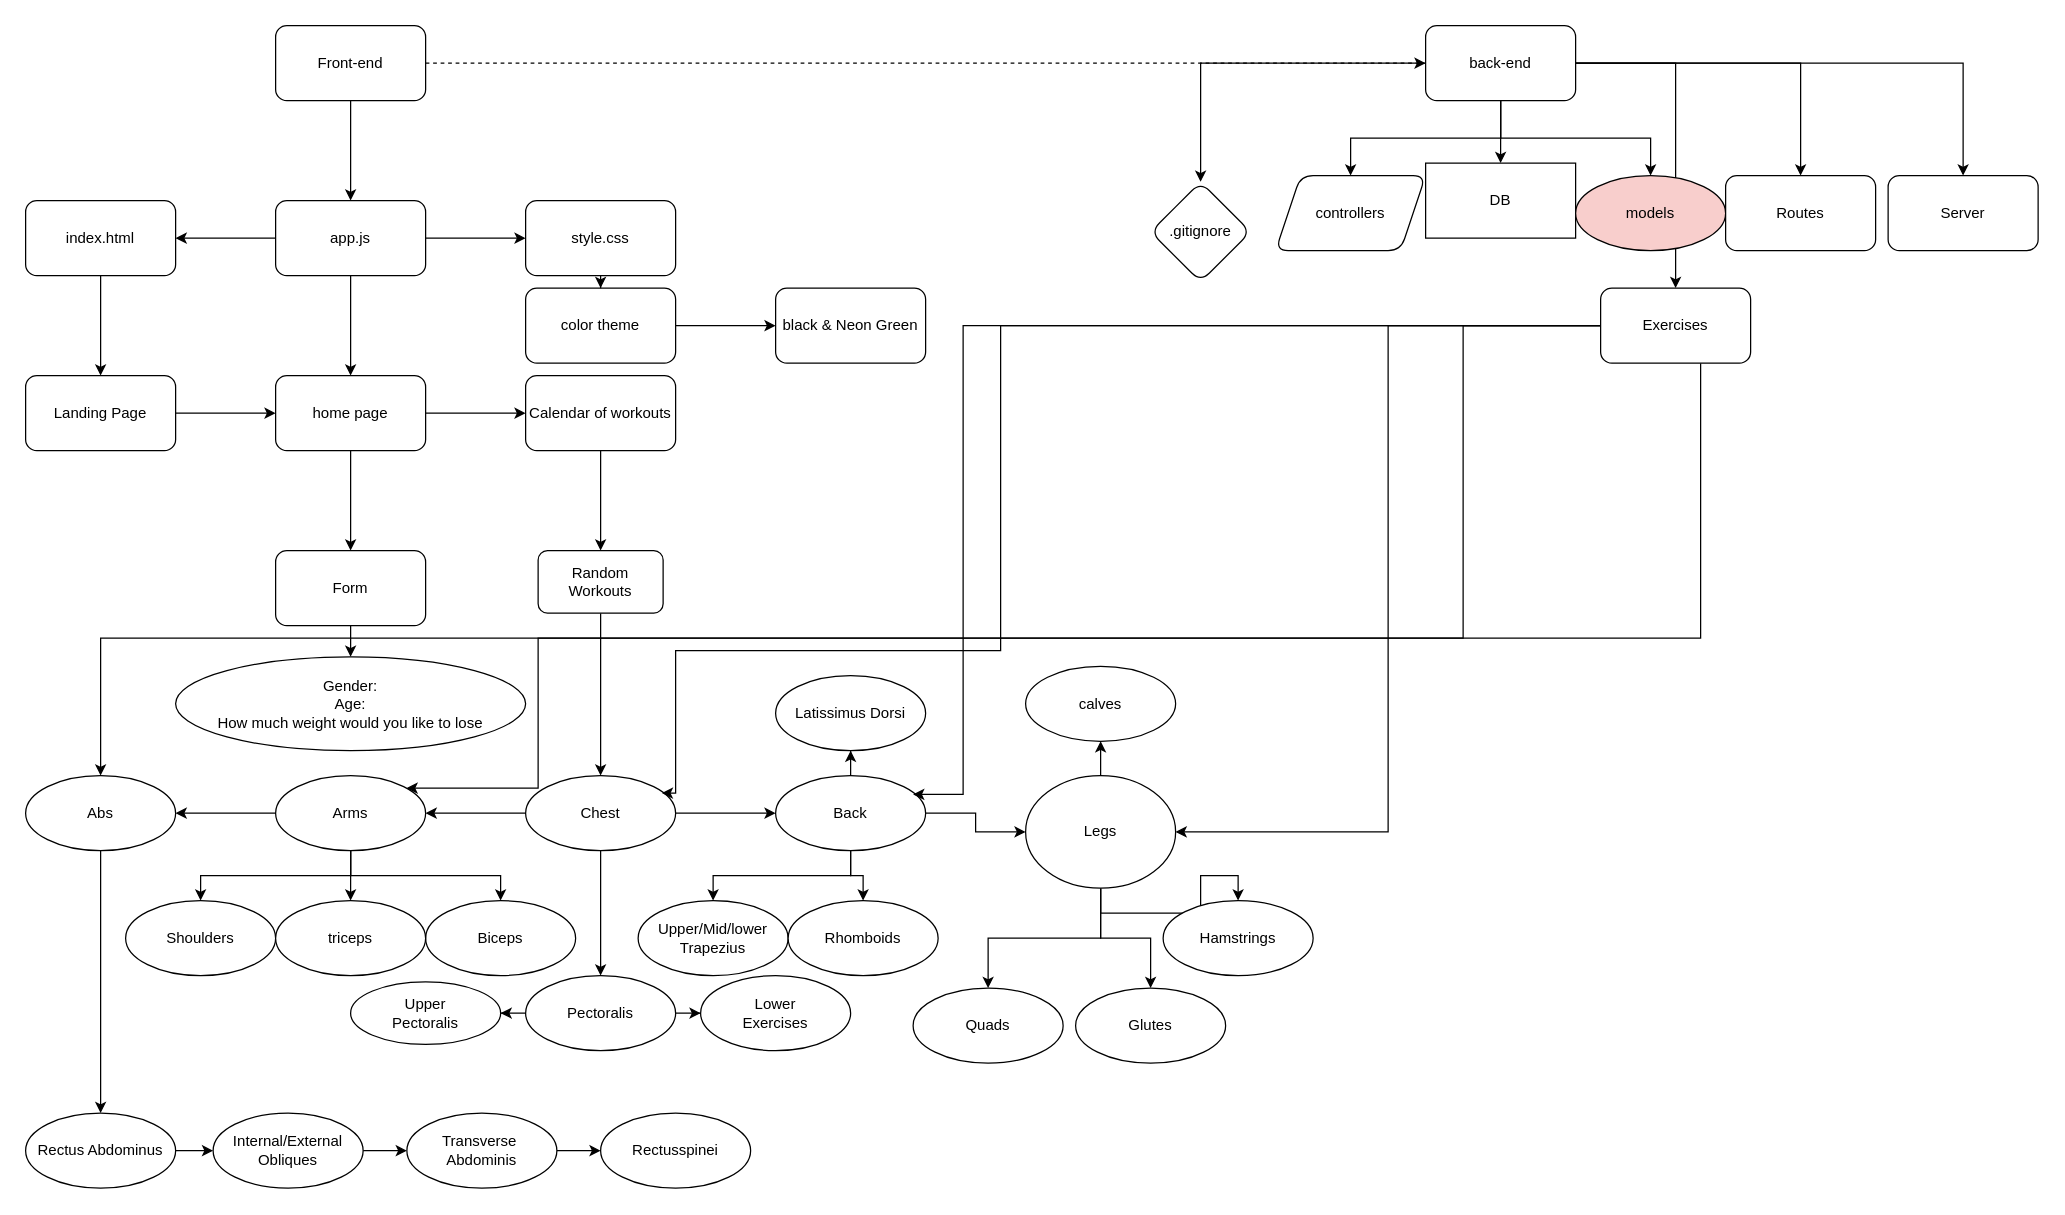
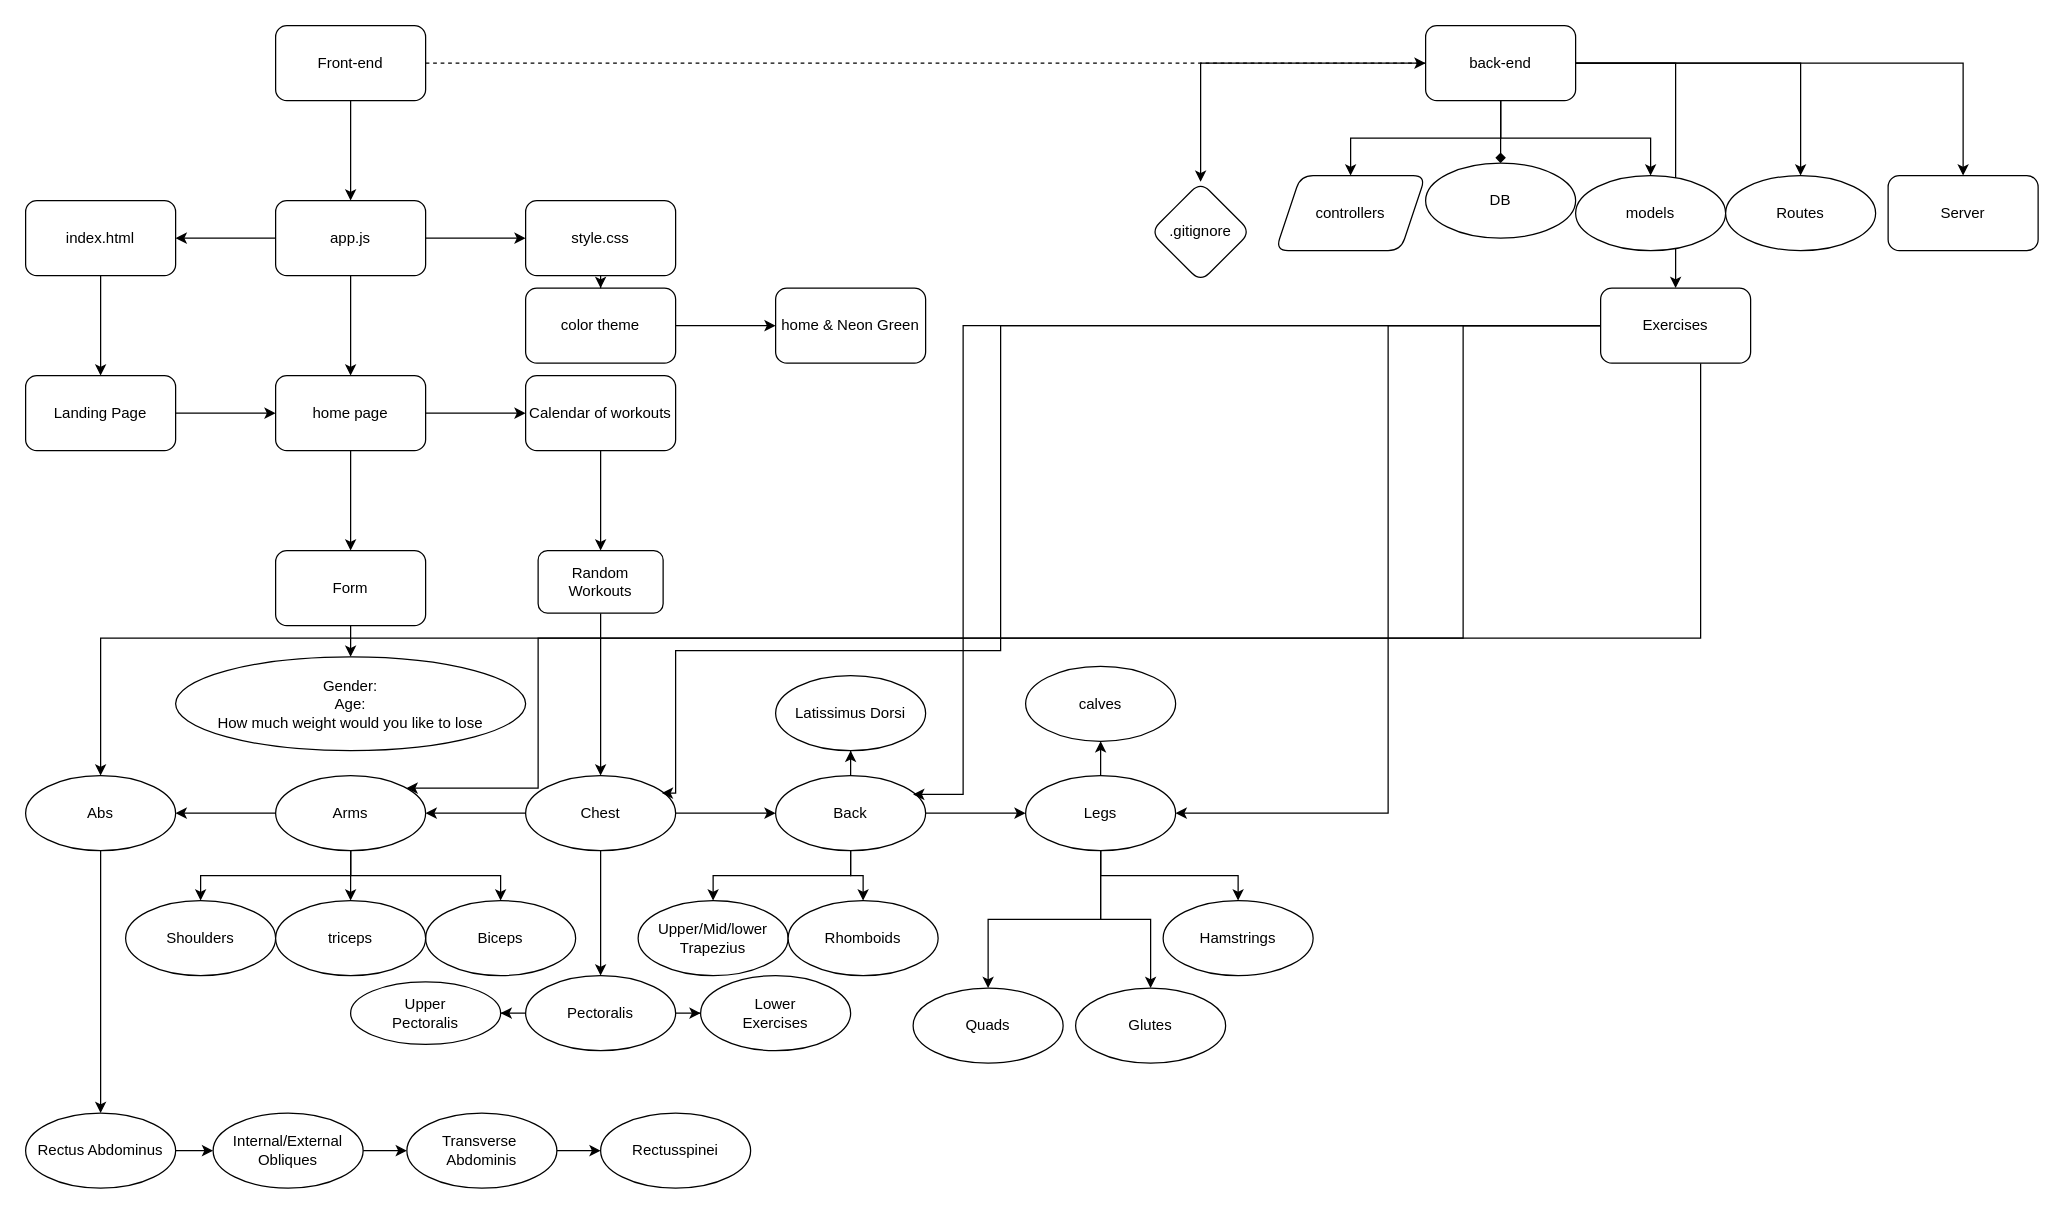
edge "back-end" -> "DB": arrowhead classic -> diamond
node "DB": shape rectangle -> ellipse
node "models": fillcolor #f8cecc -> #ffffff
node "Routes": shape rounded rectangle -> ellipse
node "black & Neon Green": label "black & Neon Green" -> "home & Neon Green"
node "Legs": size 150x113 -> 150x75
